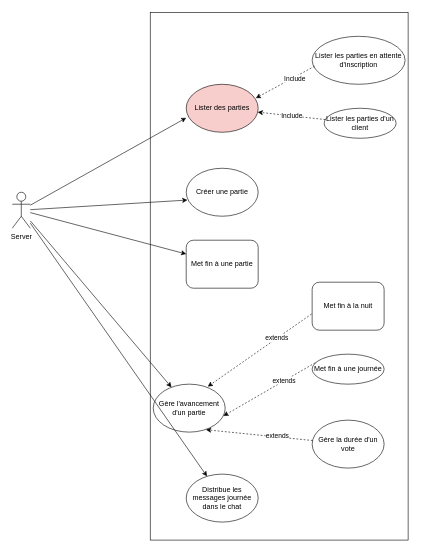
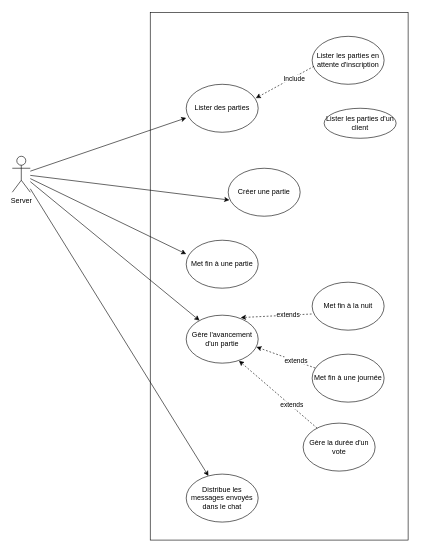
node "Lister les parties en attente d'inscription": size 93x48 -> 72x48
node "Lister des parties": fillcolor #f8cecc -> #ffffff
edge "Lister les parties d'un client" -> "Lister des parties": removed, label "Include"
node "Créer une partie": moved (222, 192) -> (264, 192)
node "Server": moved (21, 210) -> (21, 174)
node "Met fin à une partie": shape rounded rectangle -> ellipse
node "Met fin à la nuit": shape rounded rectangle -> ellipse
node "Met fin à une journée": size 72x30 -> 72x48
node "Gère l'avancement d'un partie": moved (189, 408) -> (222, 339)
node "Gère la durée d'un vote": moved (348, 444) -> (339, 447)
node "Distribue les messages journée dans le chat": label "Distribue les messages journée dans le chat" -> "Distribue les messages envoyés dans le chat"
